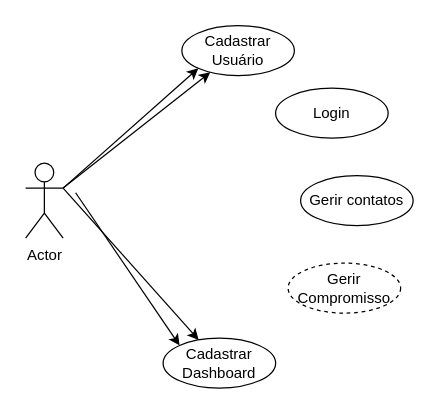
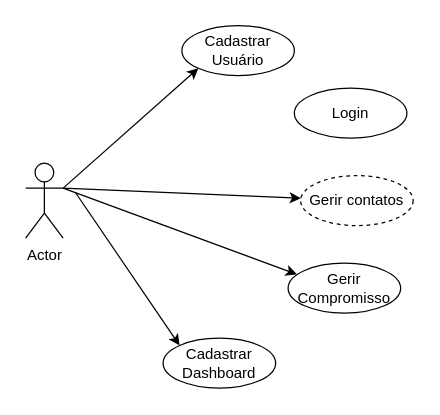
node "Login": moved (332, 113) -> (351, 113)
edge "Actor" -> "Cadastrar Usuário": now "Actor" -> "Gerir contatos"
node "Gerir contatos": style solid -> dashed
node "Gerir Compromisso": style dashed -> solid
edge "Actor" -> "Cadastrar Dashboard": now "Actor" -> "Gerir Compromisso"
